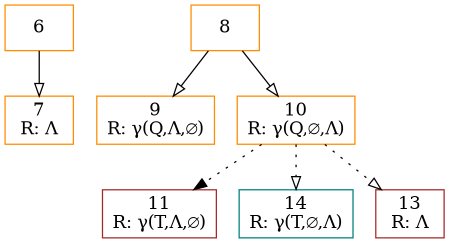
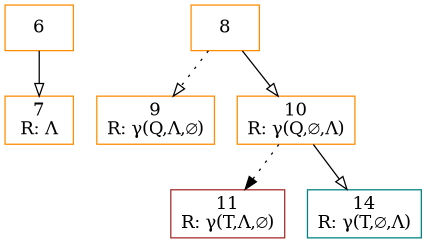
edge "8" -> "9 R: γ(Q,Λ,∅)": style solid -> dotted
edge "10 R: γ(Q,∅,Λ)" -> "14 R: γ(T,∅,Λ)": style dotted -> solid
node "13 R: Λ": removed
